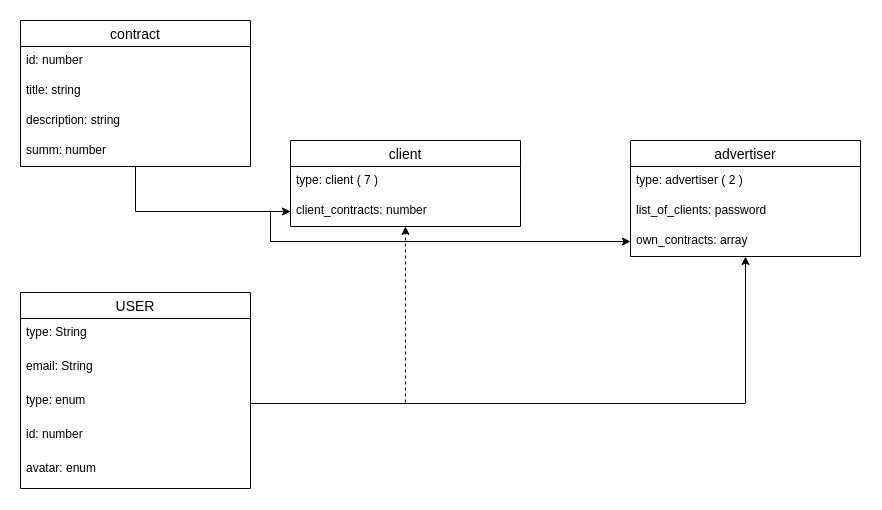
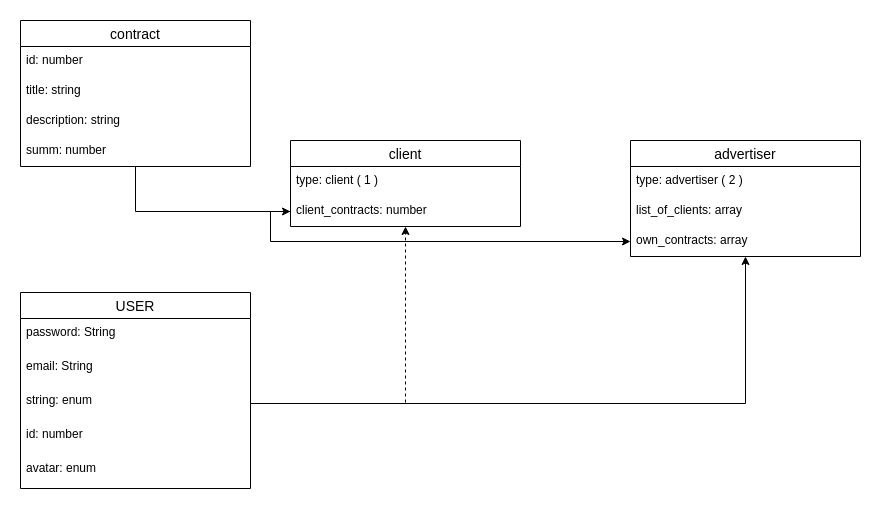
node "type: client ( 7 )": label "type: client ( 7 )" -> "type: client ( 1 )"
node "list_of_clients: password": label "list_of_clients: password" -> "list_of_clients: array"
node "type: String": label "type: String" -> "password: String"
node "type: enum": label "type: enum" -> "string: enum"
